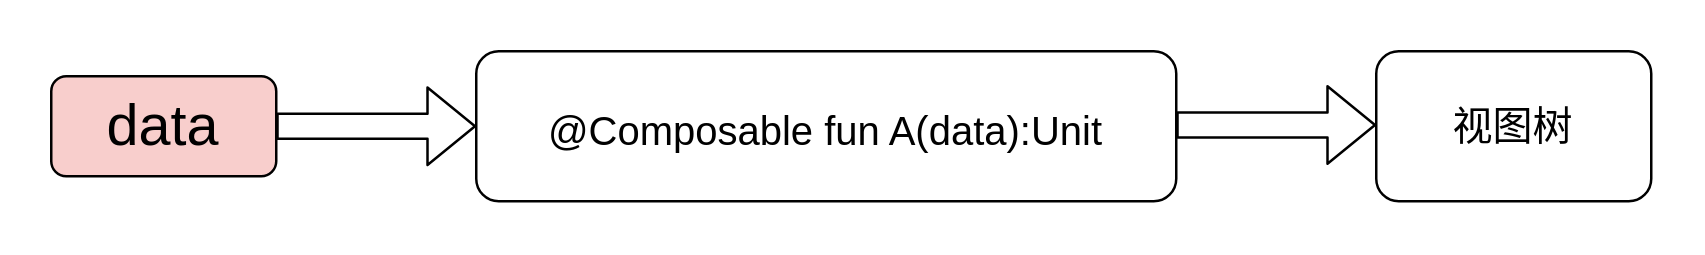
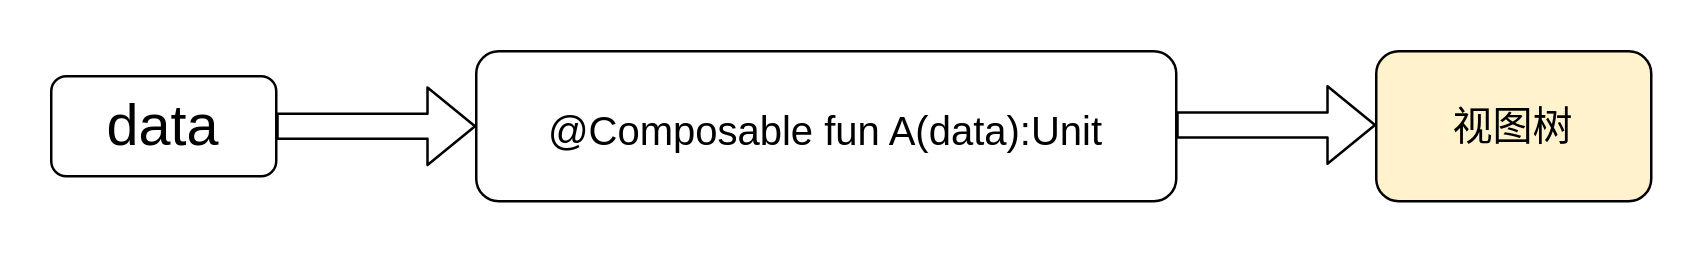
node "data": fillcolor #f8cecc -> #ffffff
node "视图树": fillcolor #ffffff -> #fff2cc
